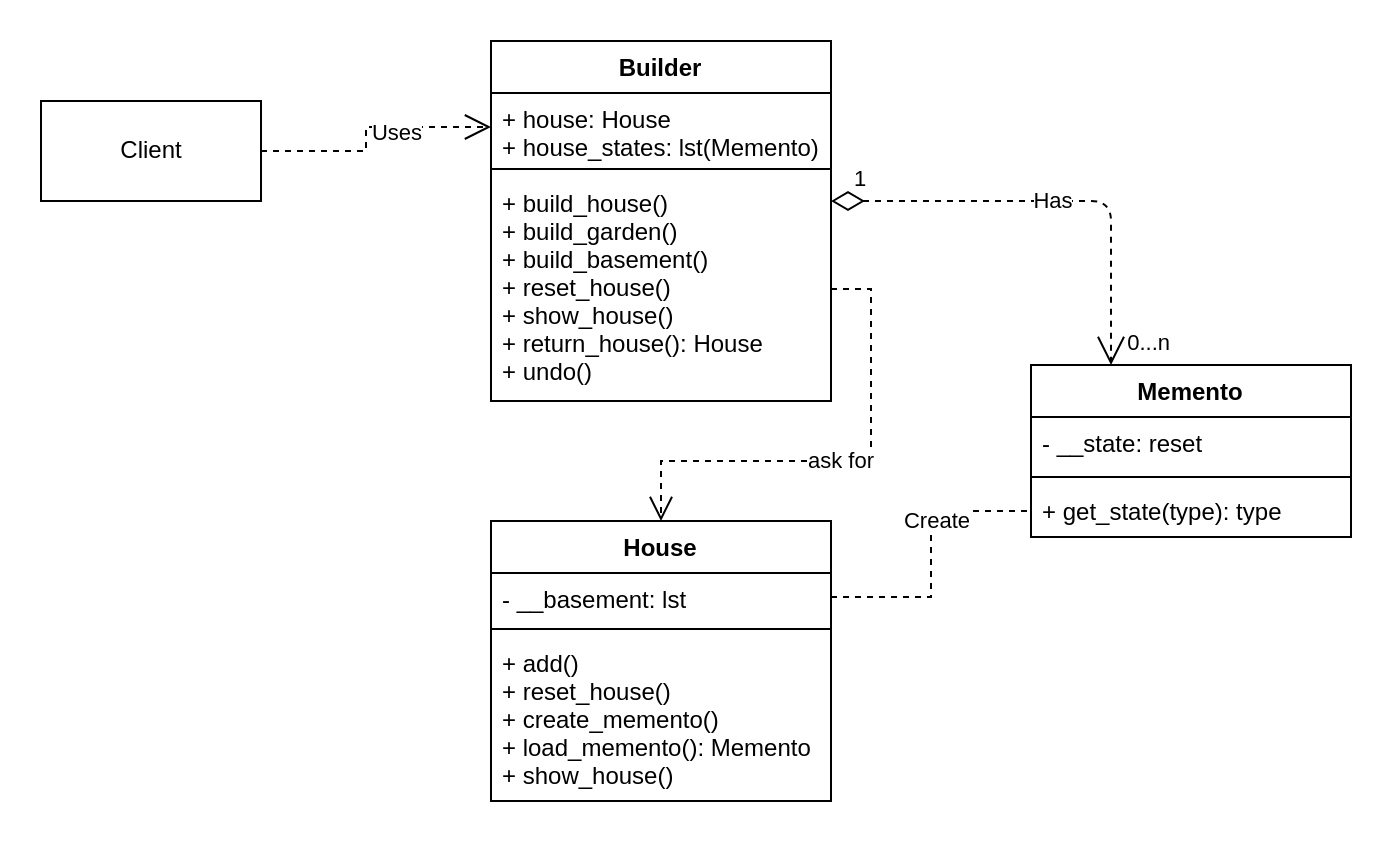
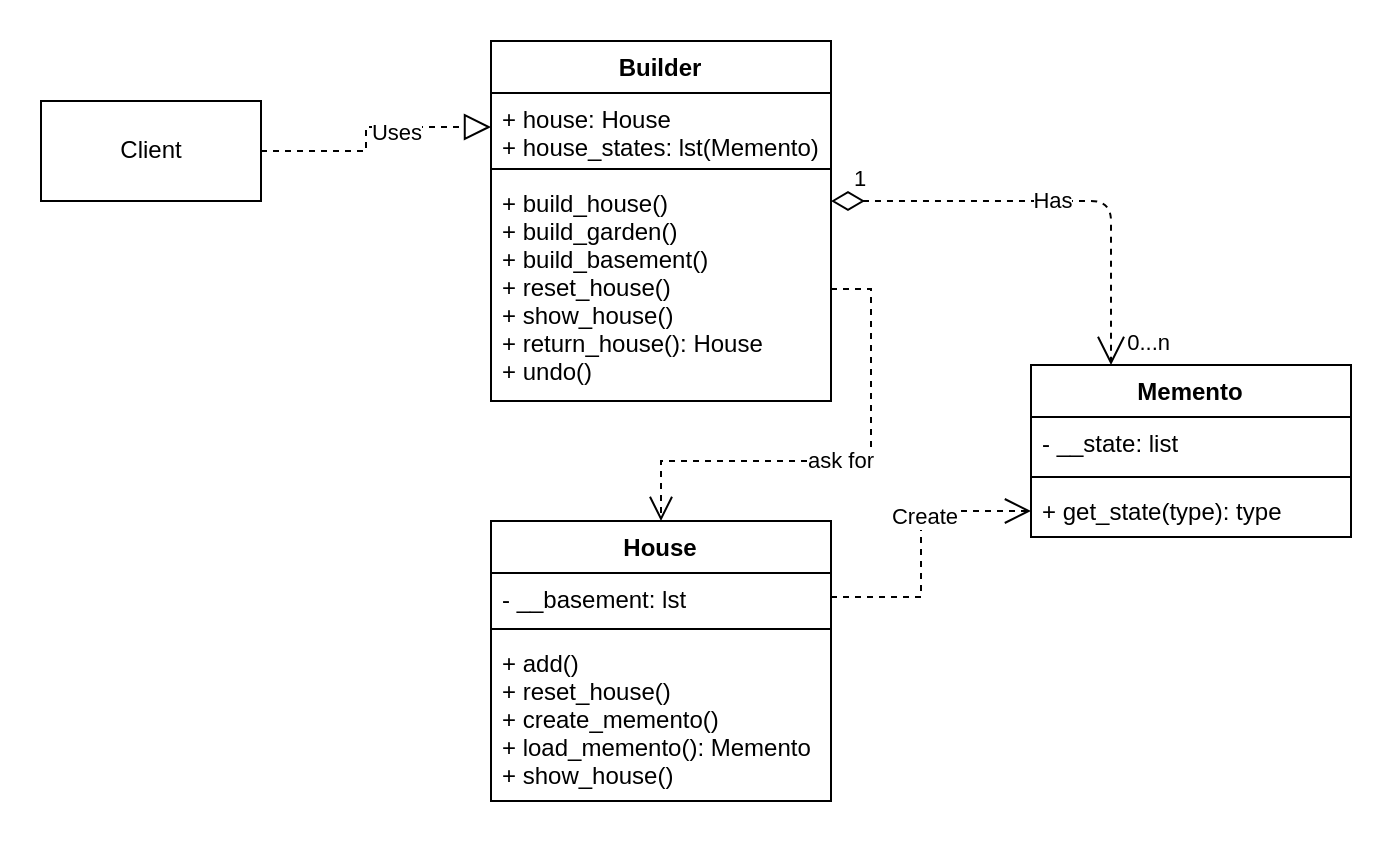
edge "Client" -> "+ house: House + house_states: lst(Memento)": arrowhead open -> block
node "- __state: reset": label "- __state: reset" -> "- __state: list"
edge "+ get_state(type): type" -- "- __basement: lst": arrowhead none -> open
